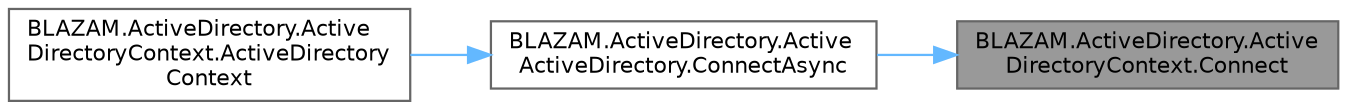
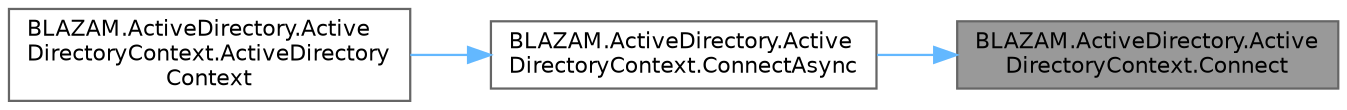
node "BLAZAM.ActiveDirectory.Active ActiveDirectory.ConnectAsync": label "BLAZAM.ActiveDirectory.Active ActiveDirectory.ConnectAsync" -> "BLAZAM.ActiveDirectory.Active DirectoryContext.ConnectAsync"
